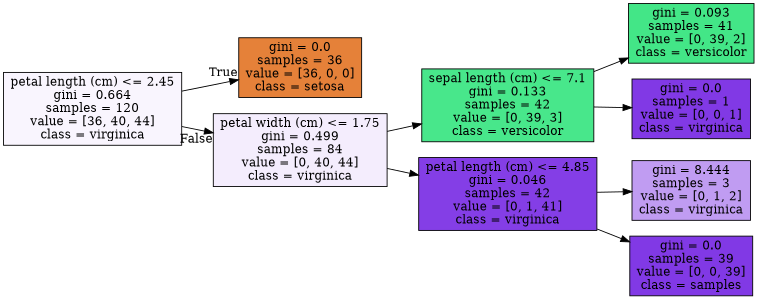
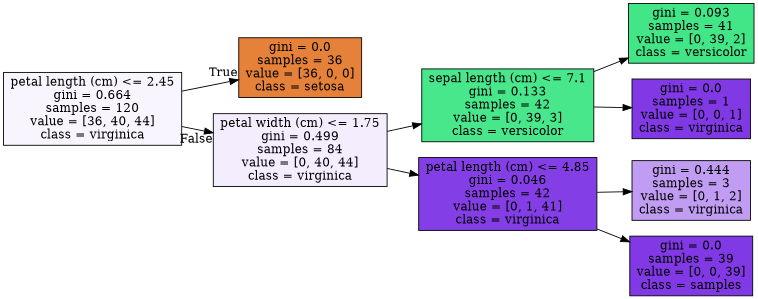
node "gini = 8.444 samples = 3 value = [0, 1, 2] class = virginica": label "gini = 8.444 samples = 3 value = [0, 1, 2] class = virginica" -> "gini = 0.444 samples = 3 value = [0, 1, 2] class = virginica"
